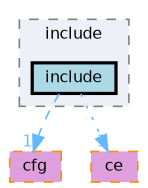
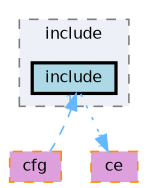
edge "include" -> "cfg": reversed
